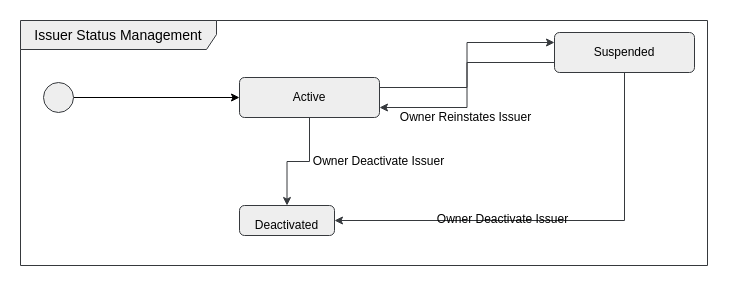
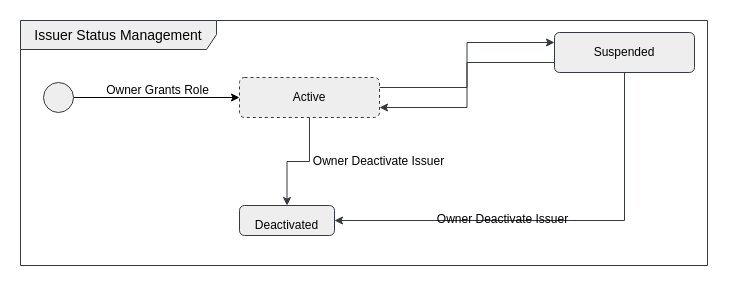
node "Owner Grants Role": added
node "Active": style solid -> dashed
node "Owner Reinstates Issuer": removed
